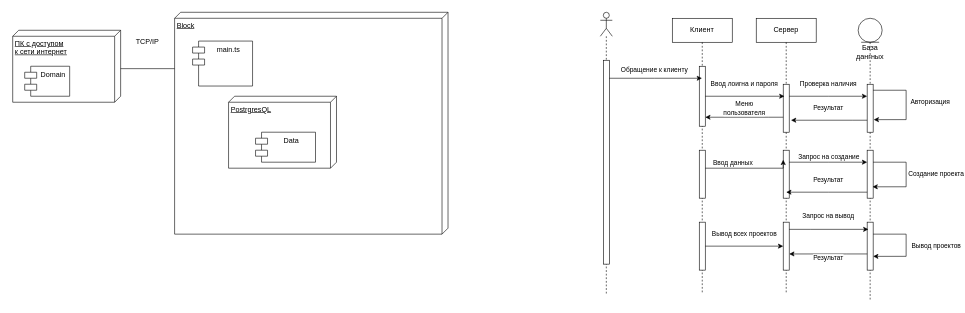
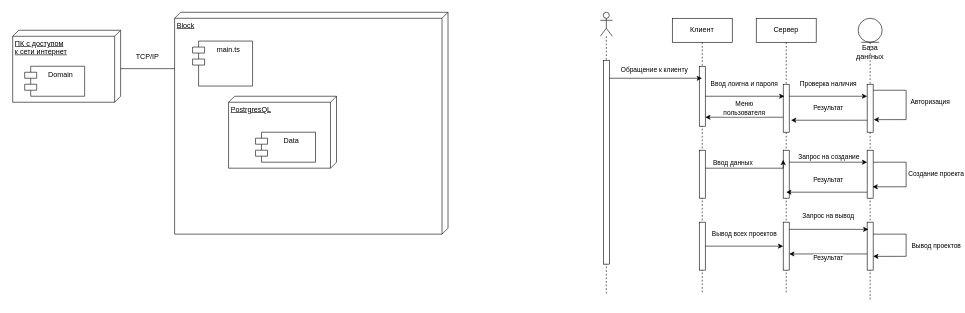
node "TCP/IP": moved (147, 42) -> (147, 57)
node "Domain": size 45x30 -> 60x30
